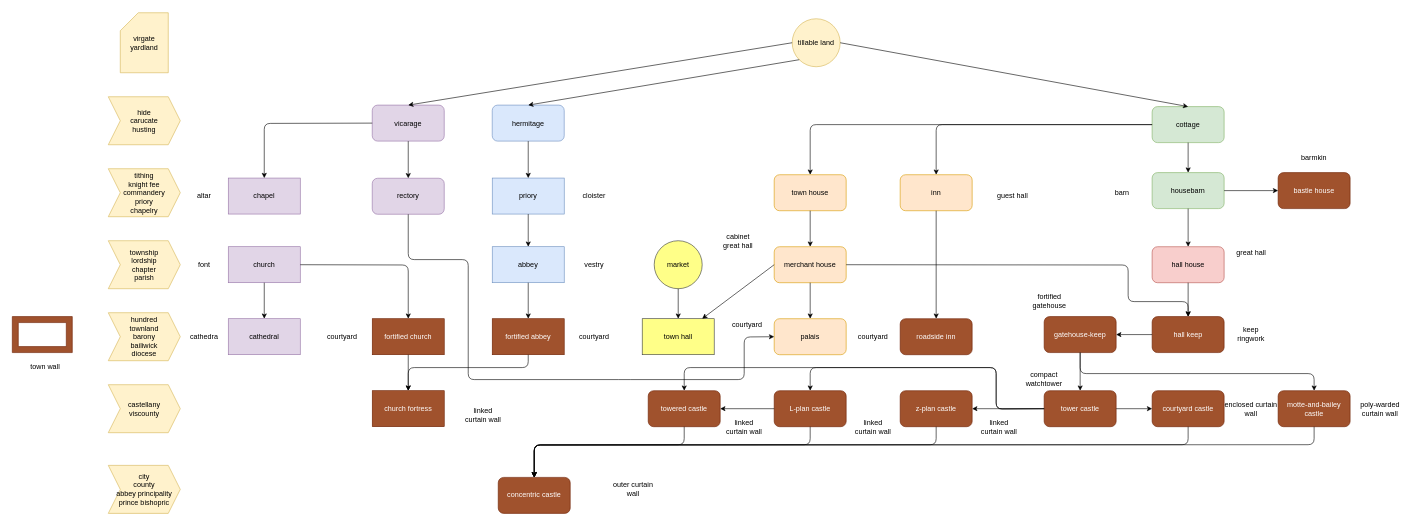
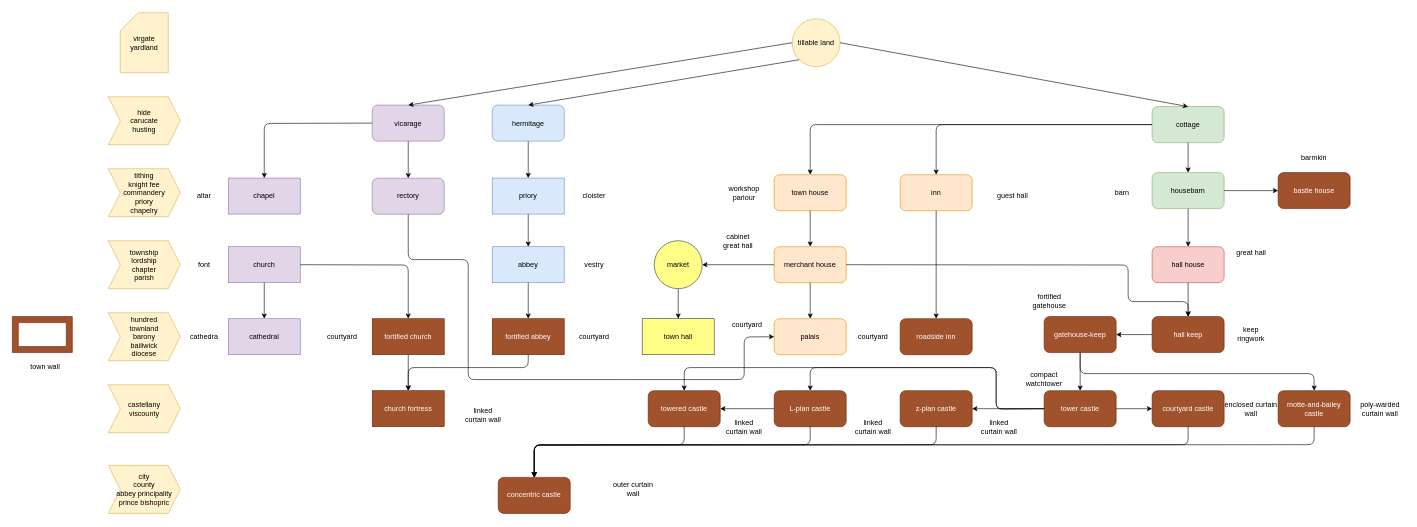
node "workshop parlour": added
edge "merchant house" -> "town hall": now "merchant house" -> "market"
